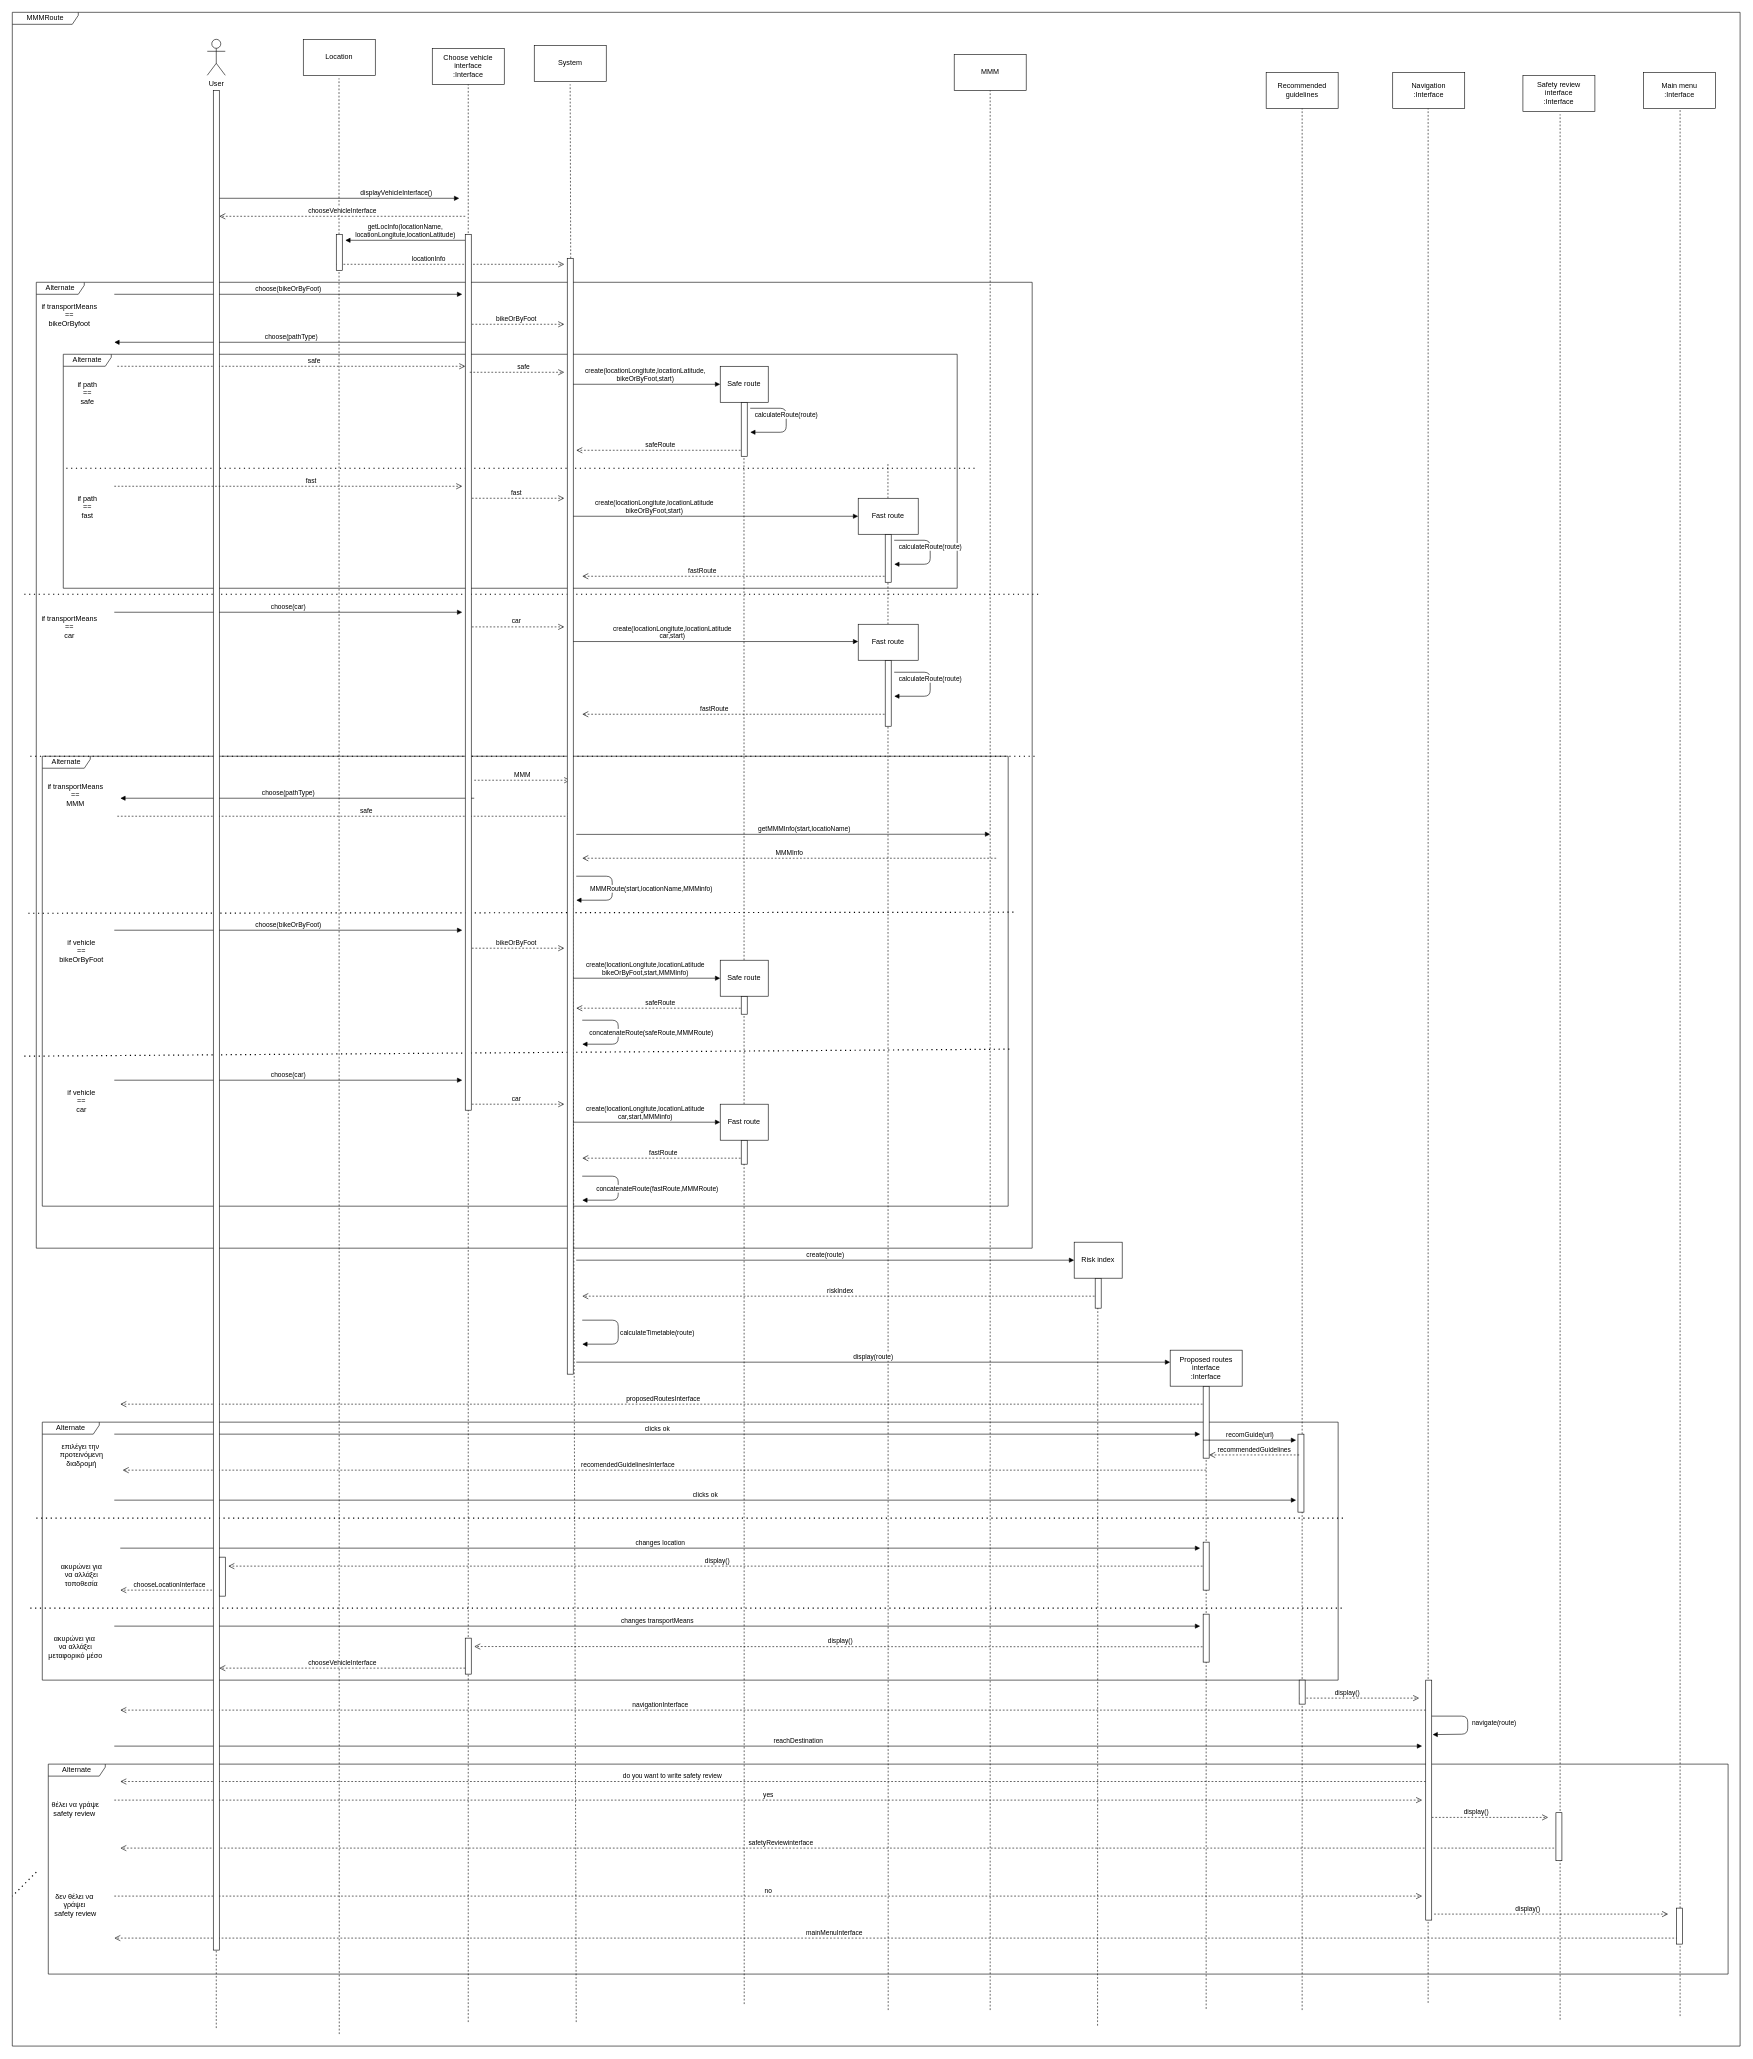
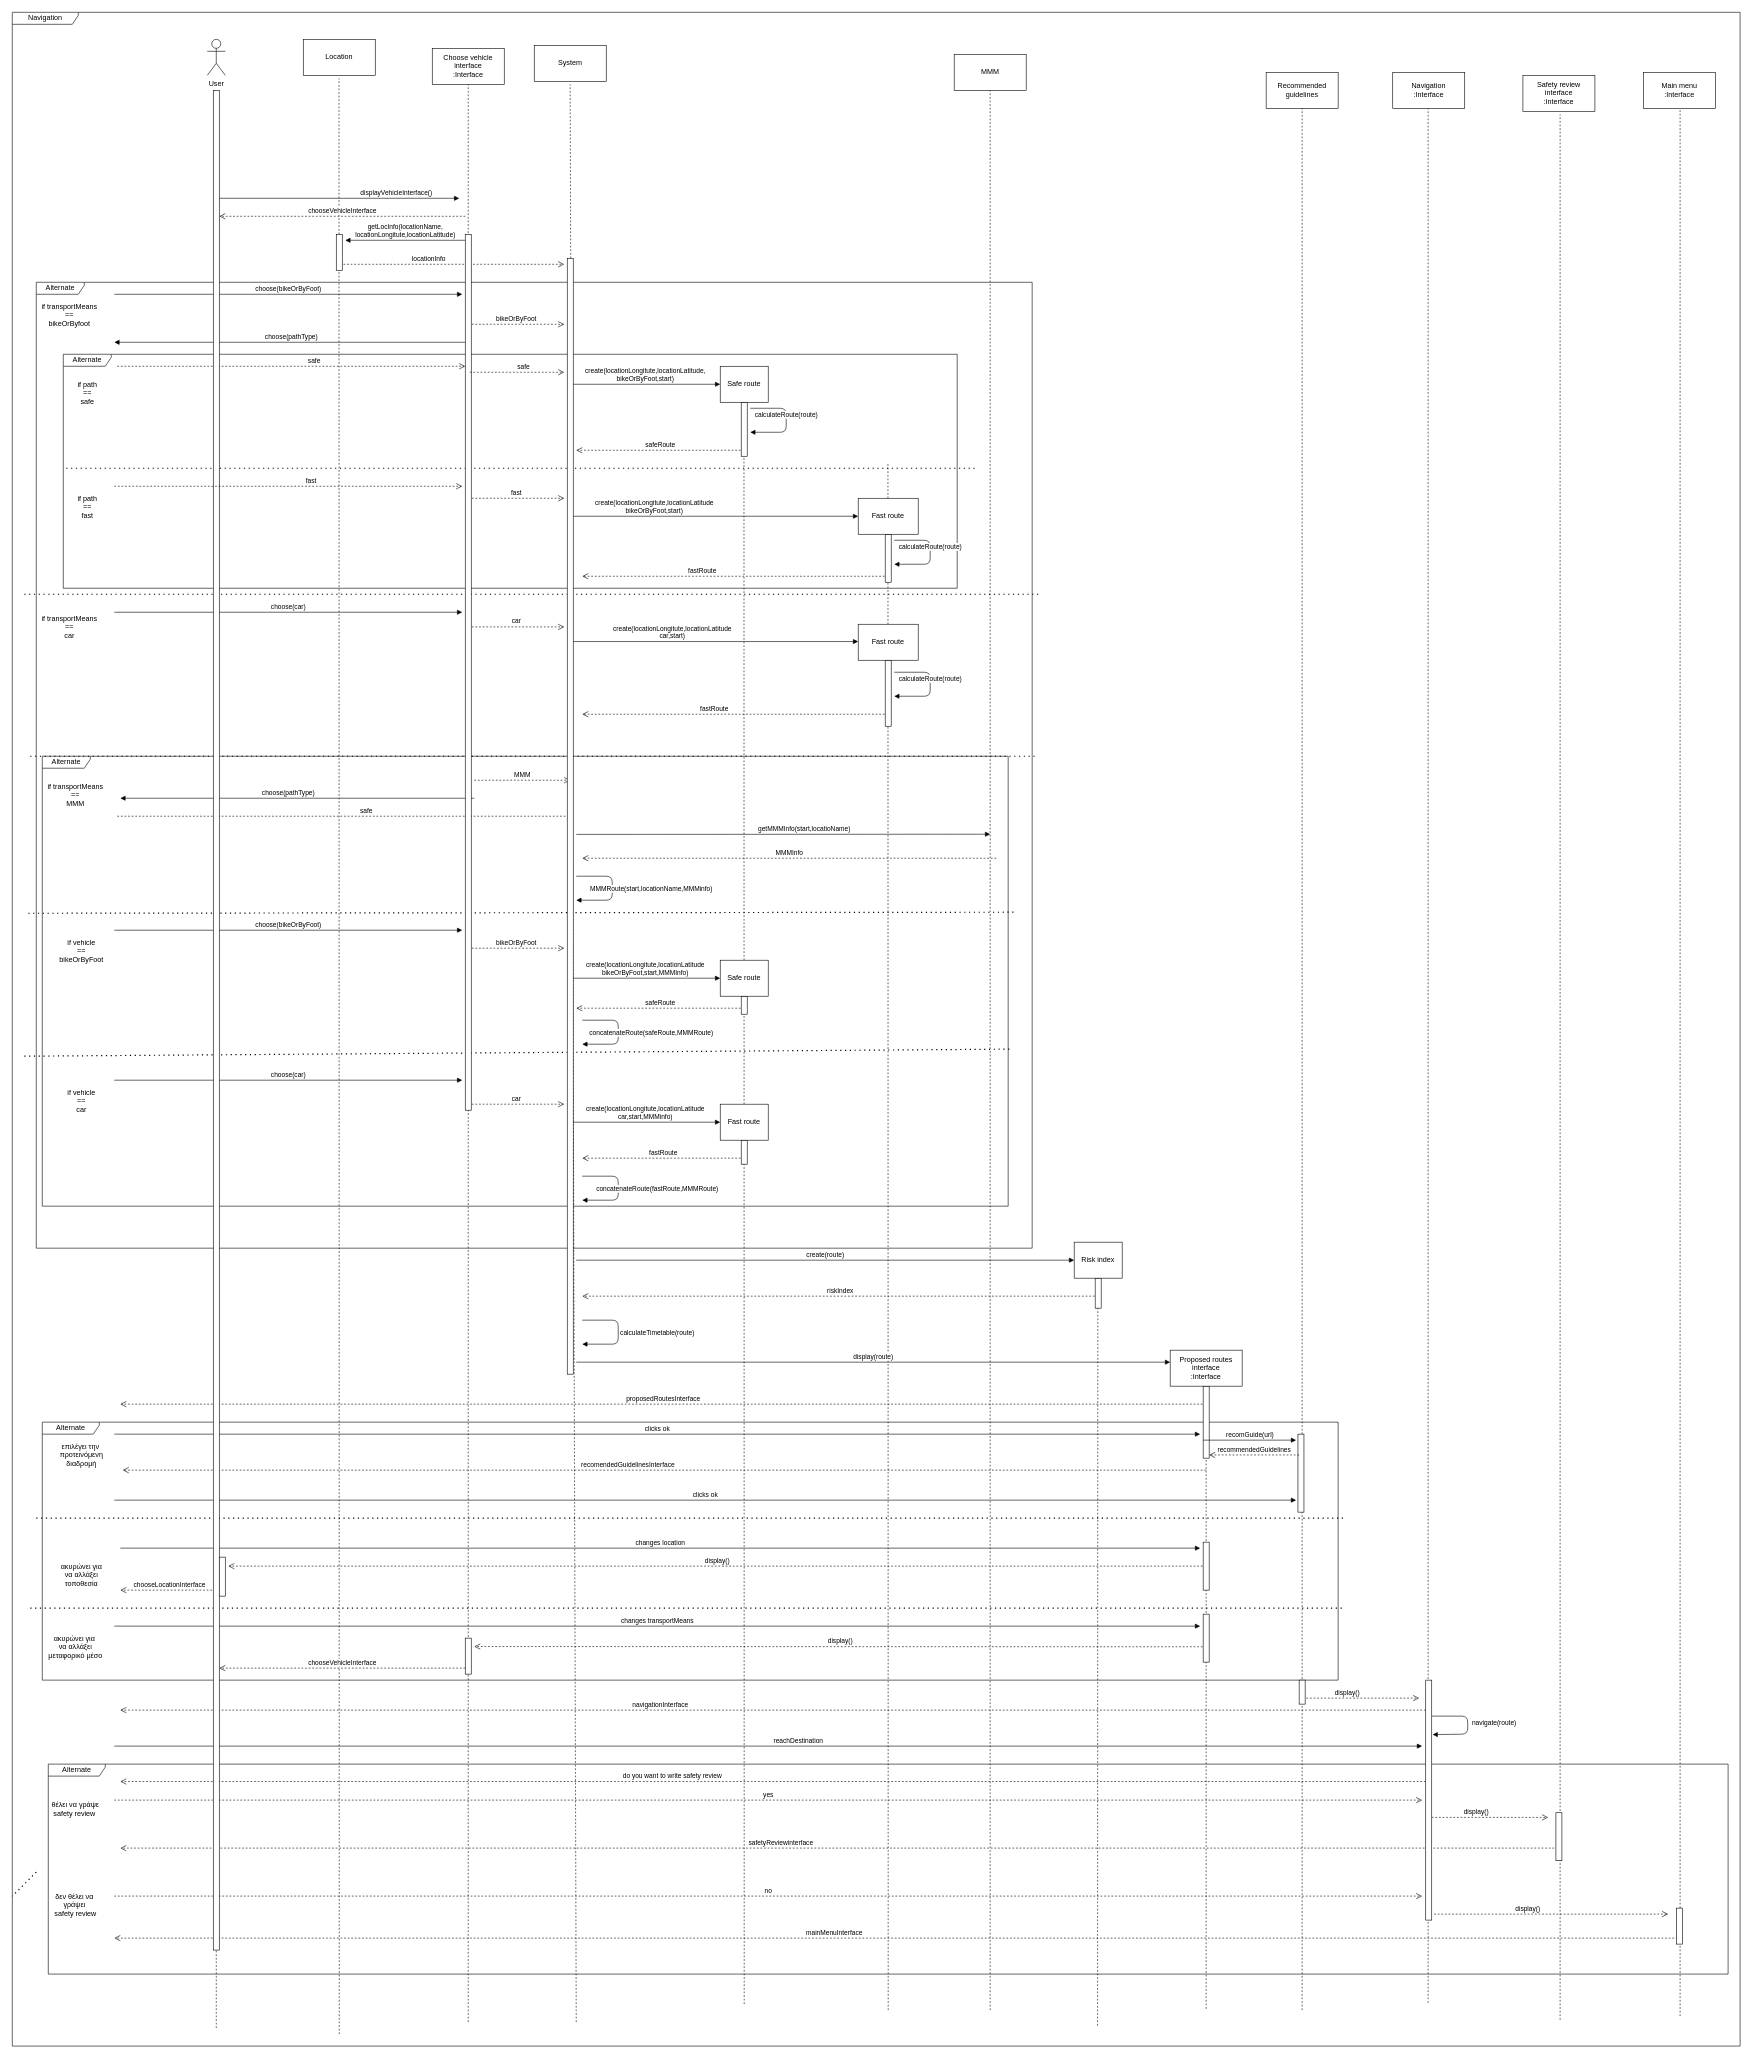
node "MMMRoute": label "MMMRoute" -> "Navigation"
